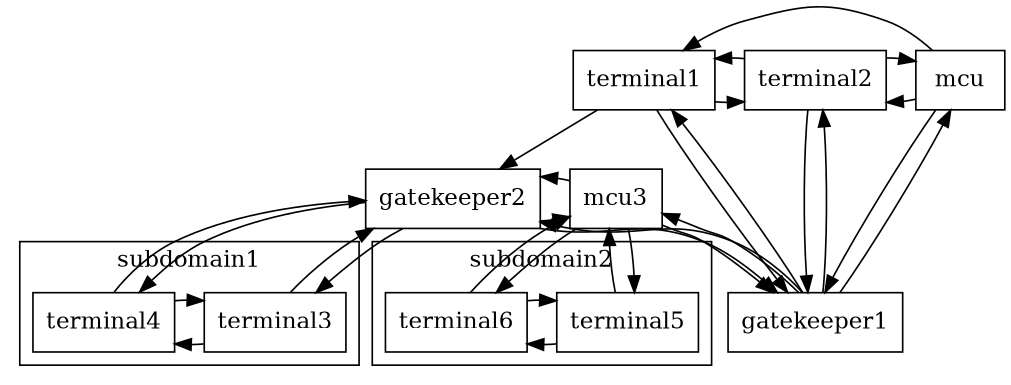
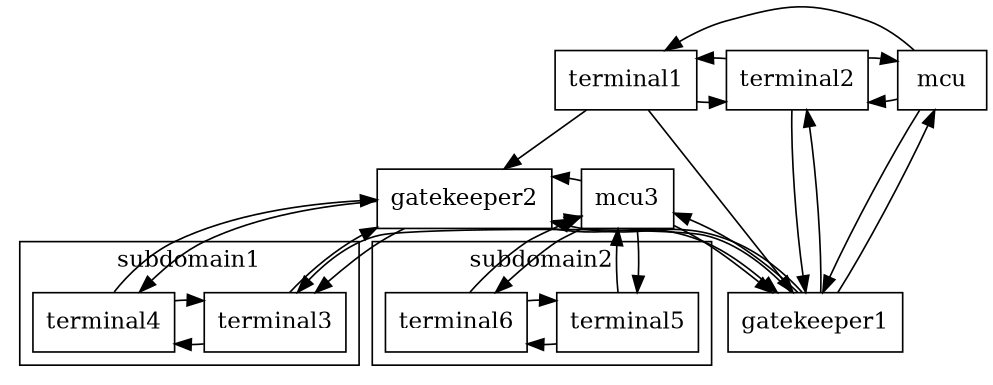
edge "gatekeeper1" -> "terminal1": now "gatekeeper1" -> "terminal3"
